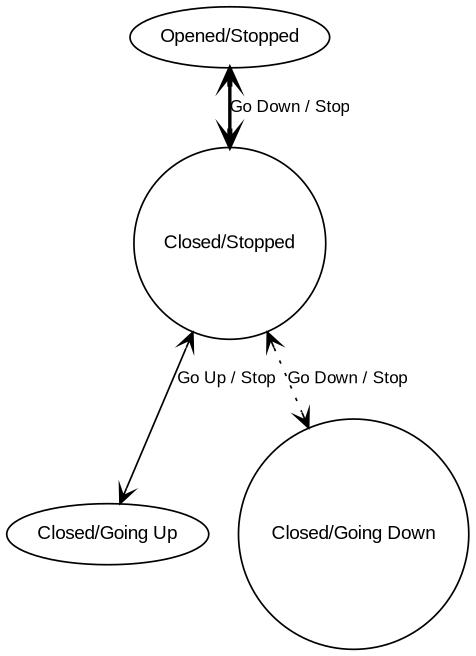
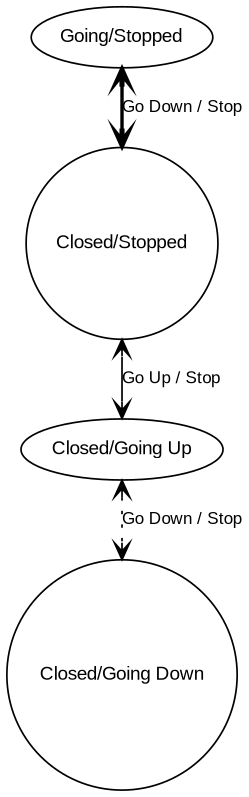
node "Opened/Stopped": label "Opened/Stopped" -> "Going/Stopped"
edge "Closed/Stopped" -- "Closed/Going Down": now "Closed/Going Up" -- "Closed/Going Down"
